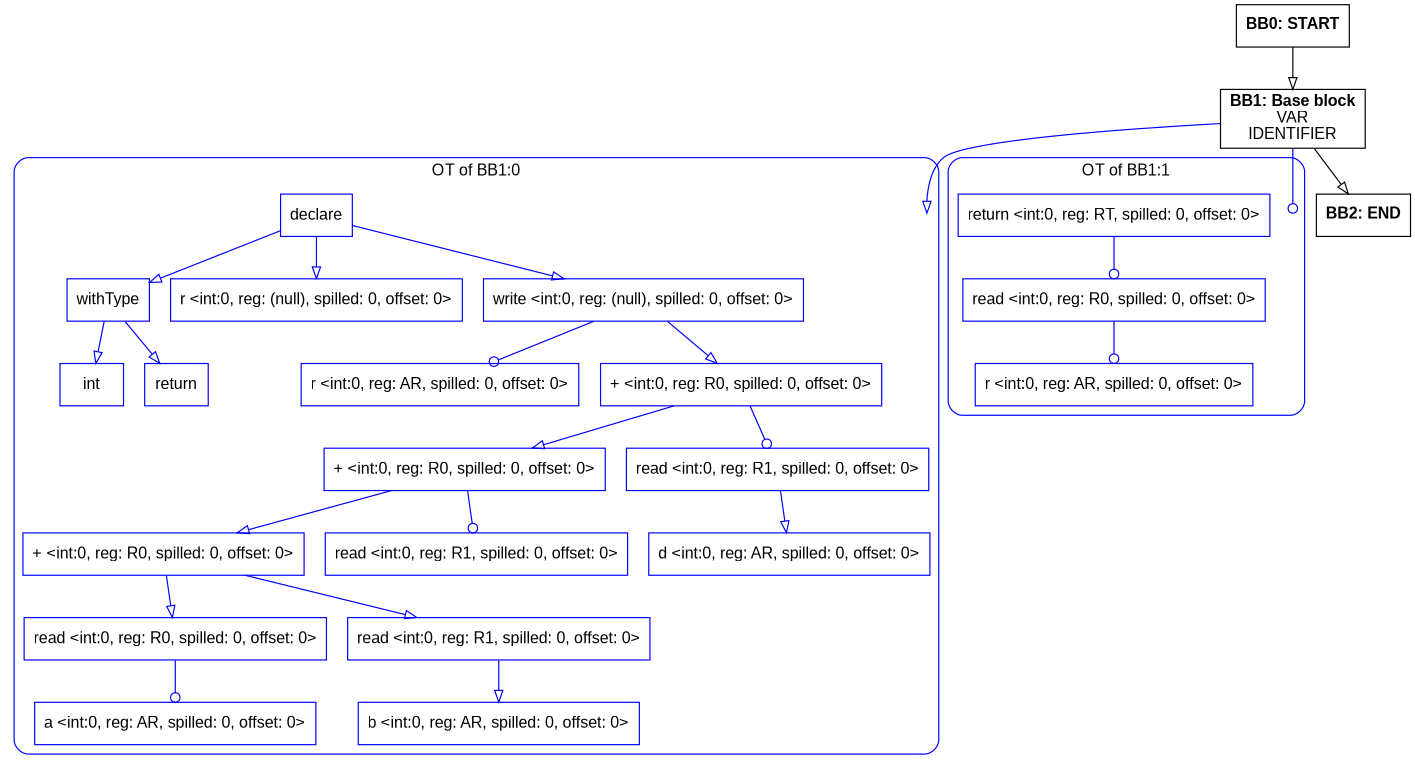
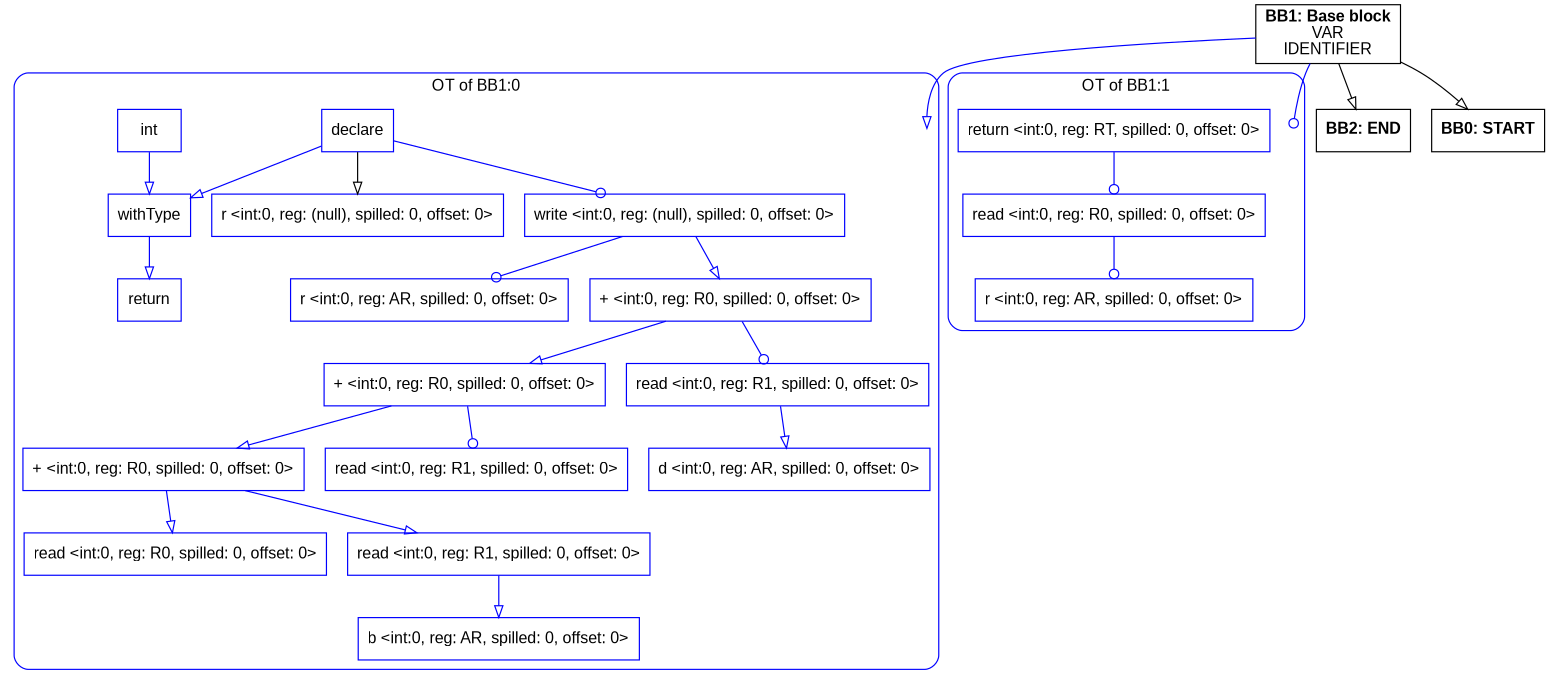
edge "BB0: START" -> "BB1: Base block": reversed
edge "declare" -> "write <int:0, reg: (null), spilled: 0, offset: 0>": arrowhead onormal -> odot
edge "declare" -> "r <int:0, reg: (null), spilled: 0, offset: 0>": color blue -> black
edge "withType" -> "int": reversed
node "a <int:0, reg: AR, spilled: 0, offset: 0>": removed
